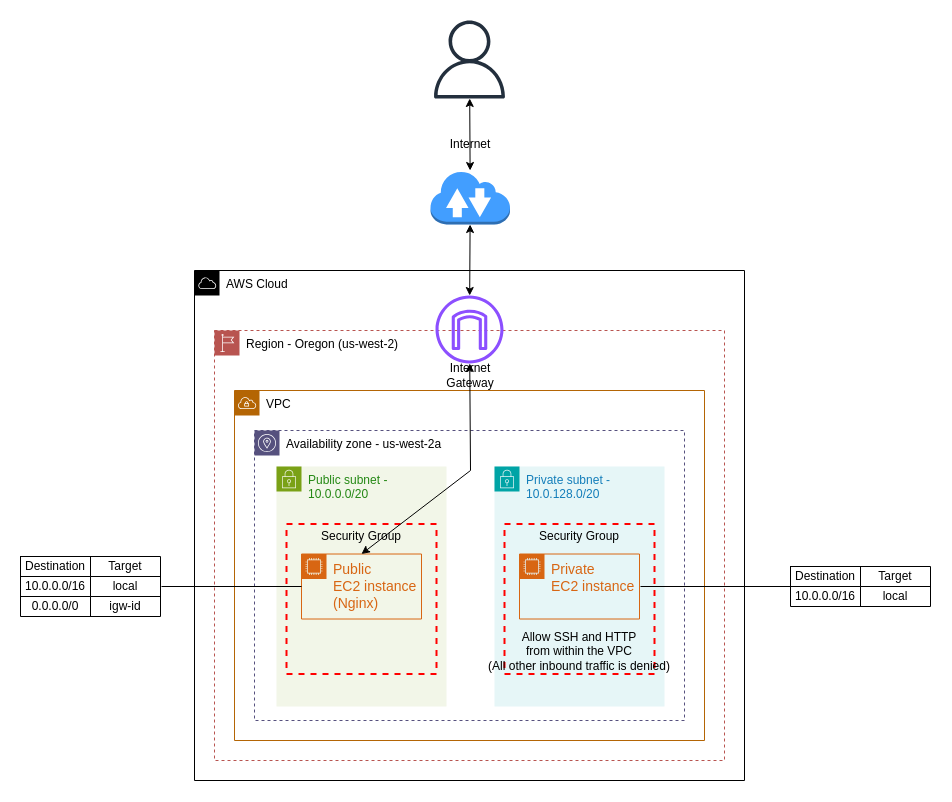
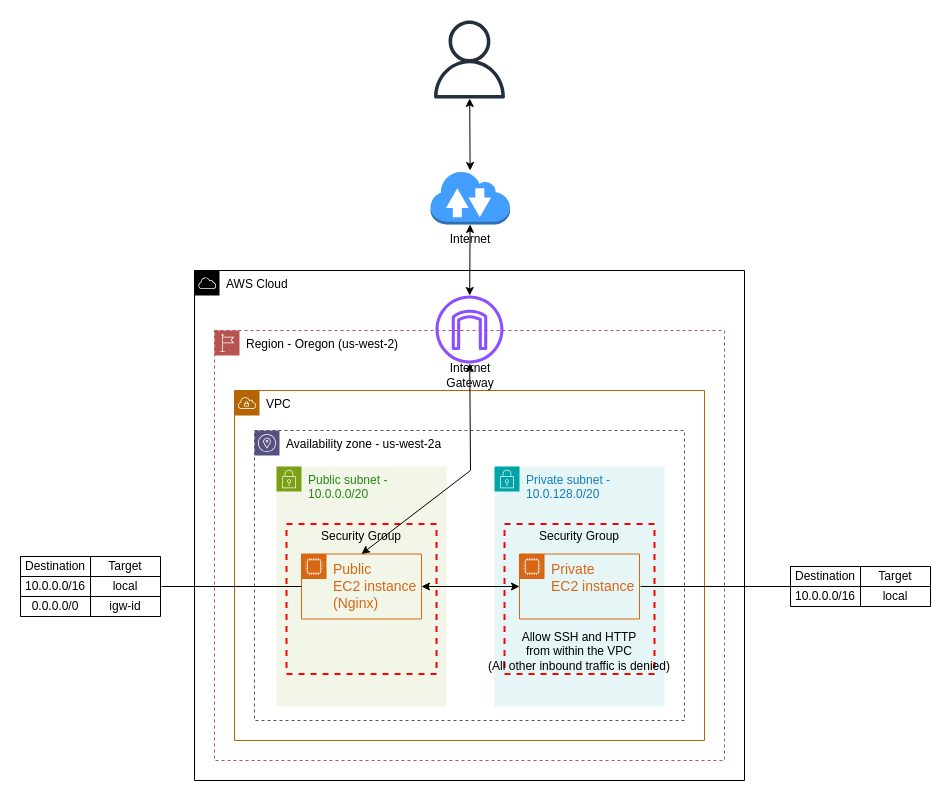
node "Internet": moved (470, 145) -> (470, 240)
edge "Public EC2 instance (Nginx)" -- "Private EC2 instance": added
